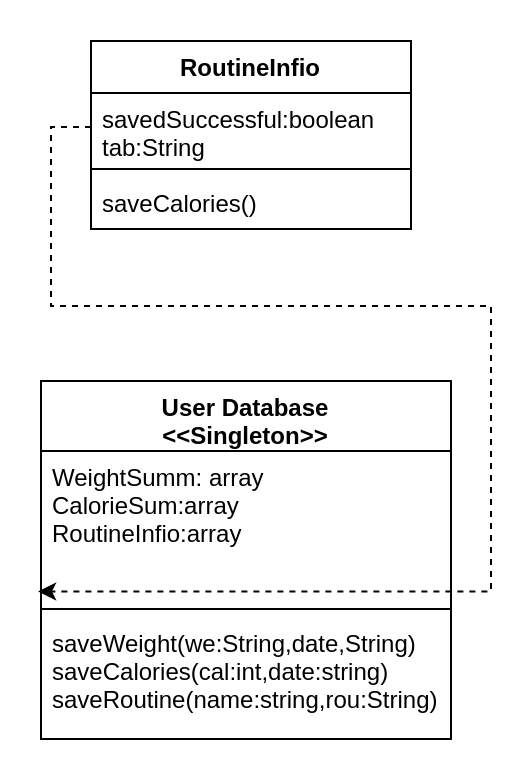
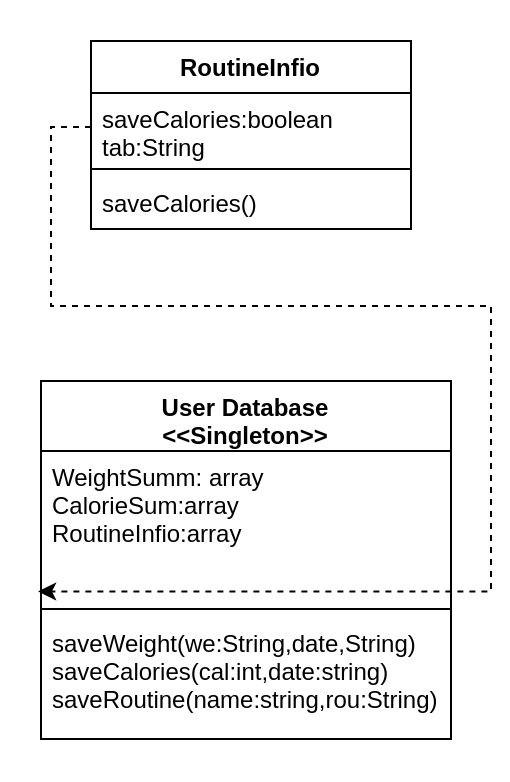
node "savedSuccessful:boolean tab:String": label "savedSuccessful:boolean tab:String" -> "saveCalories:boolean tab:String"
